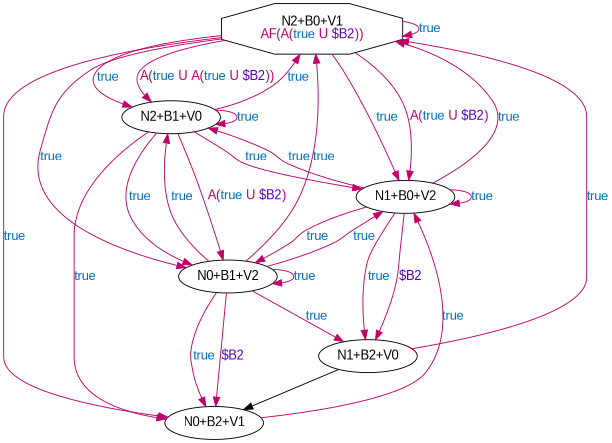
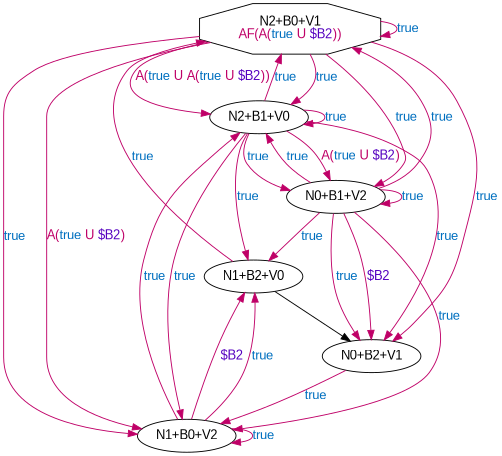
edge "N1+B0+V2" -> "N2+B0+V1": removed, label "true"
edge "N2+B1+V0" -> "N1+B2+V0": added, label "true"
edge "N1+B0+V2" -> "N0+B1+V2": removed, label "true"
